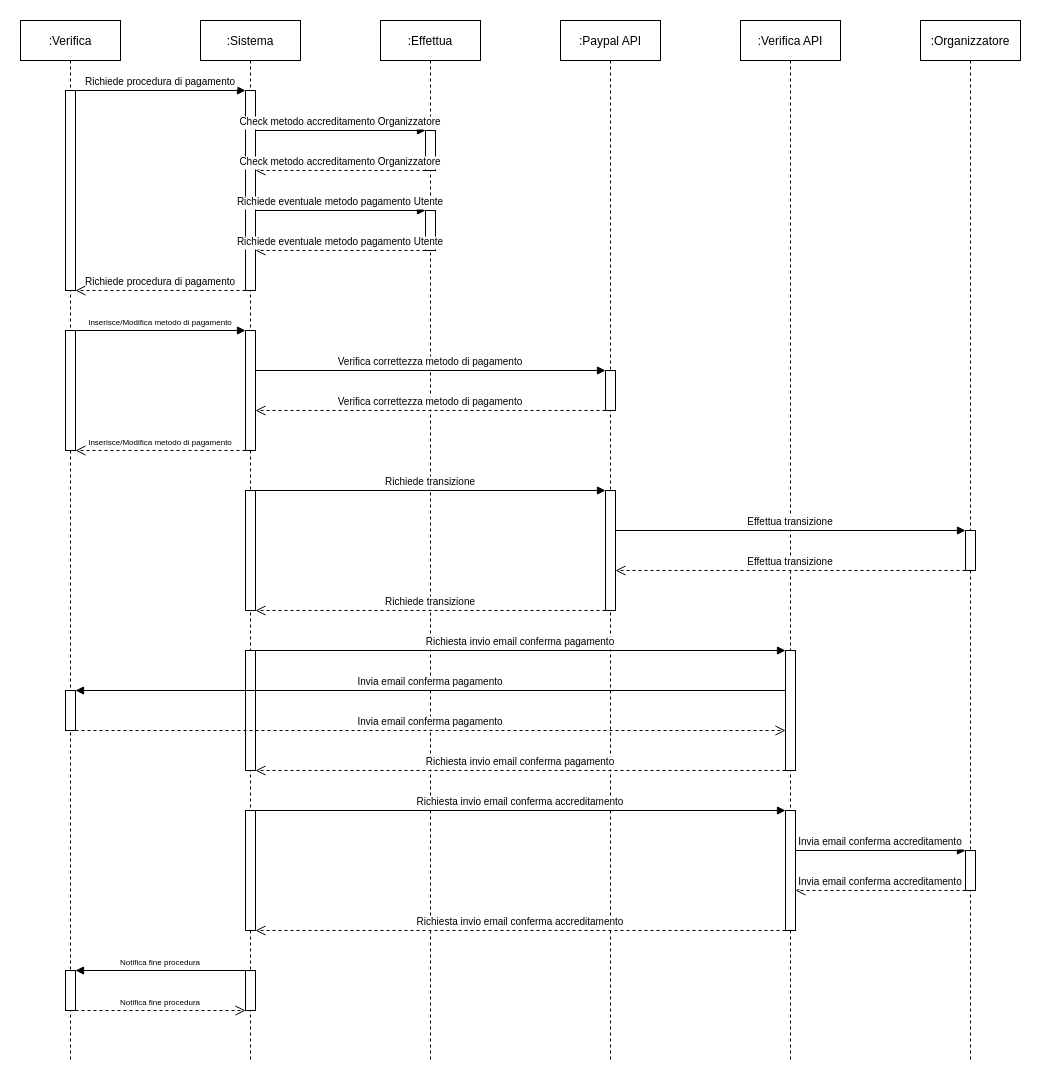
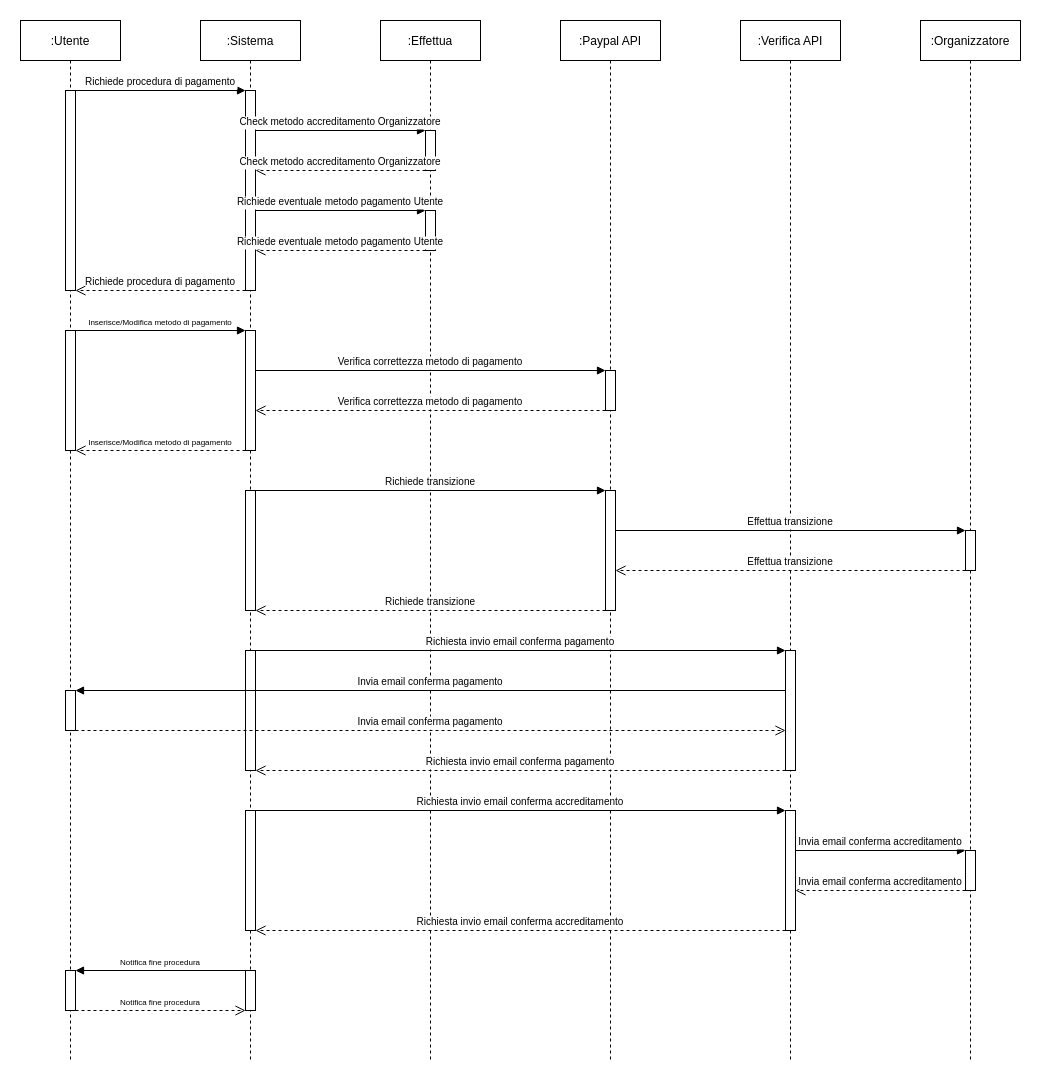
node ":Verifica": label ":Verifica" -> ":Utente"
